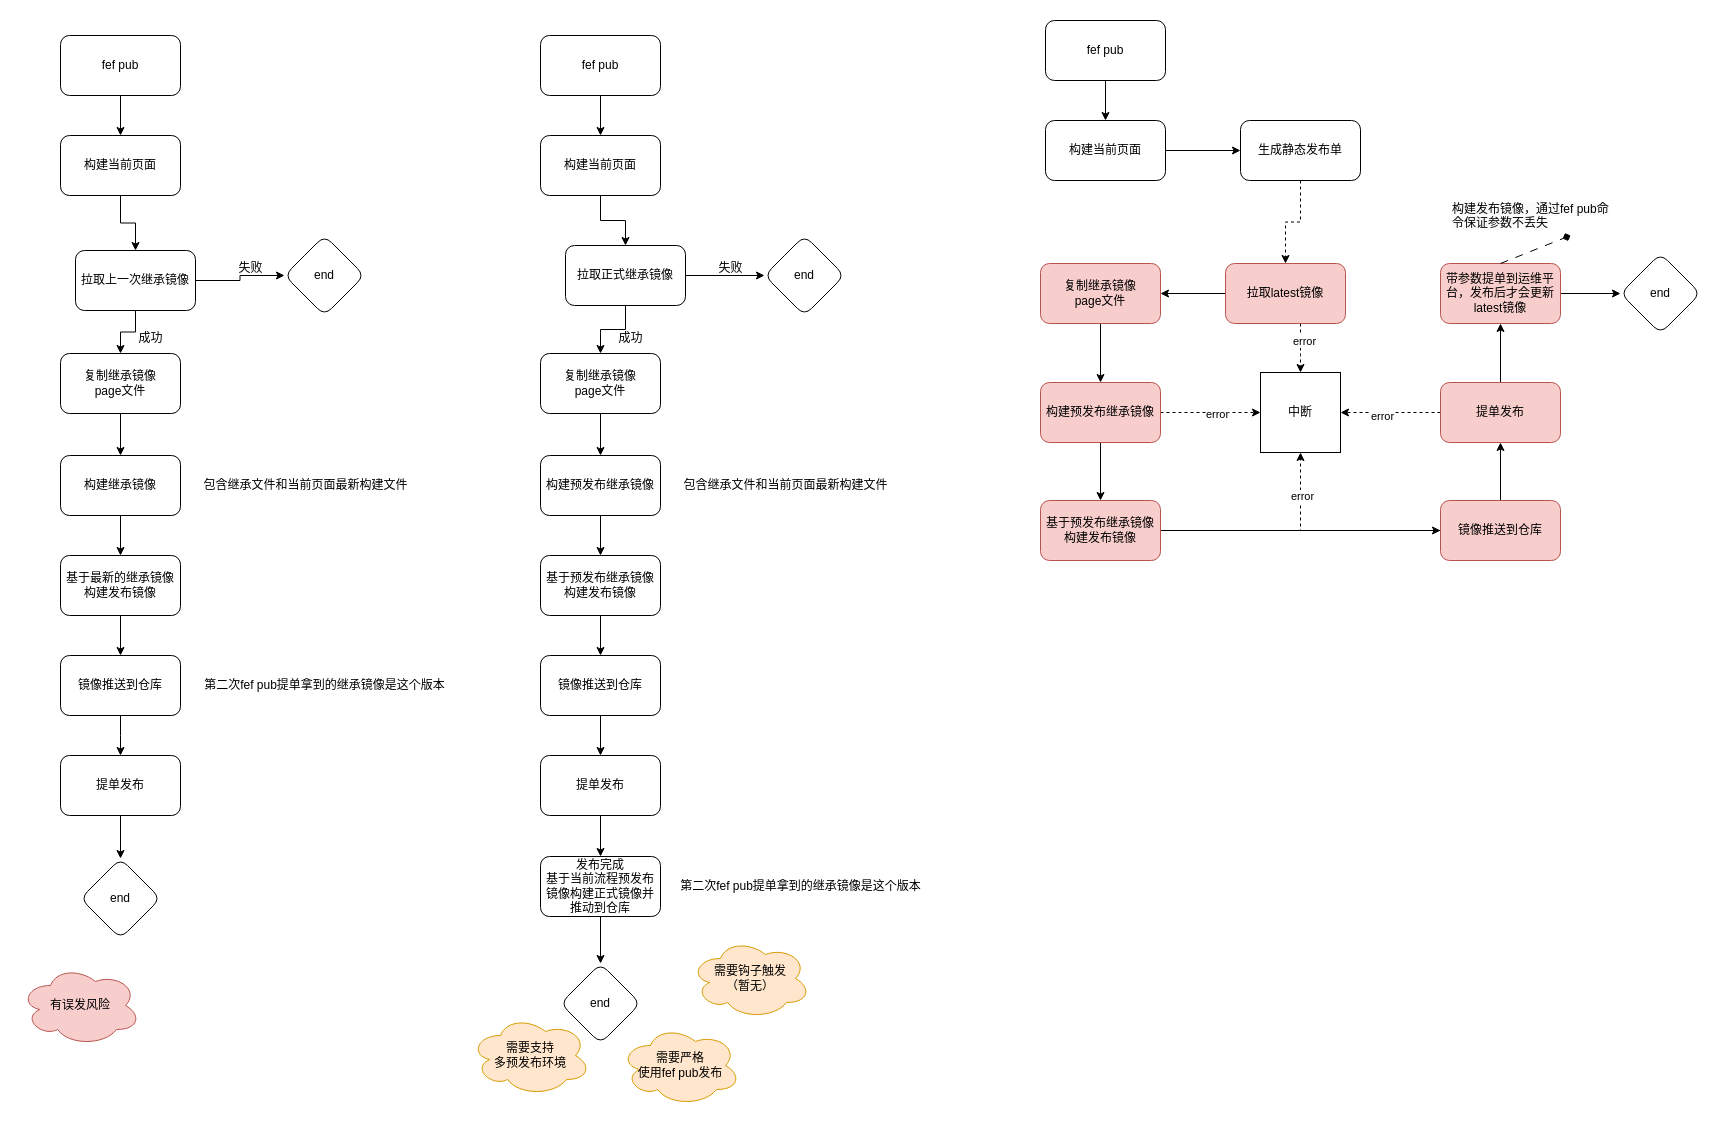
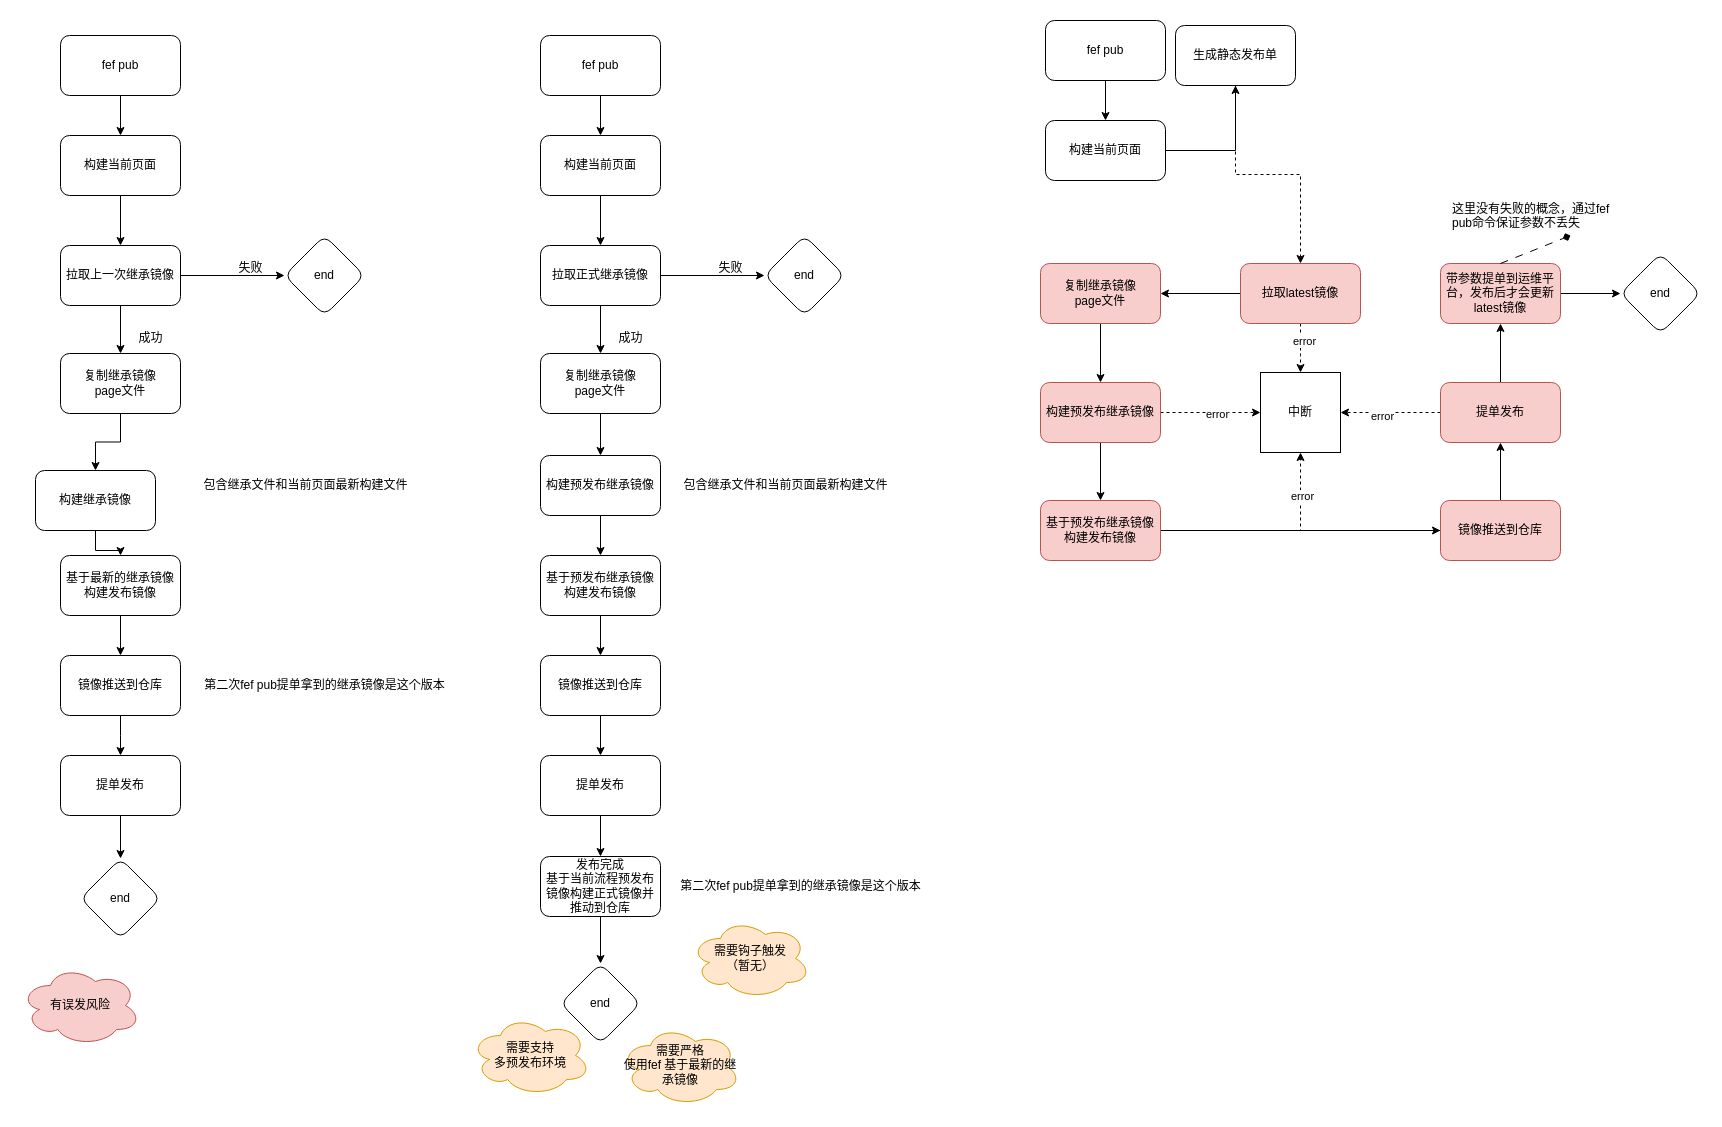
node "生成静态发布单": moved (1301, 151) -> (1236, 56)
node "构建发布镜像，通过fef pub命令保证参数不丢失": label "构建发布镜像，通过fef pub命令保证参数不丢失" -> "这里没有失败的概念，通过fef pub命令保证参数不丢失"
node "拉取正式继承镜像": moved (626, 276) -> (601, 276)
node "拉取上一次继承镜像": moved (136, 281) -> (121, 276)
node "拉取latest镜像": moved (1286, 294) -> (1301, 294)
node "构建继承镜像": moved (121, 486) -> (96, 501)
node "需要钩子触发 （暂无）": moved (751, 979) -> (751, 959)
node "需要严格 使用fef pub发布": label "需要严格 使用fef pub发布" -> "需要严格 使用fef 基于最新的继承镜像"
